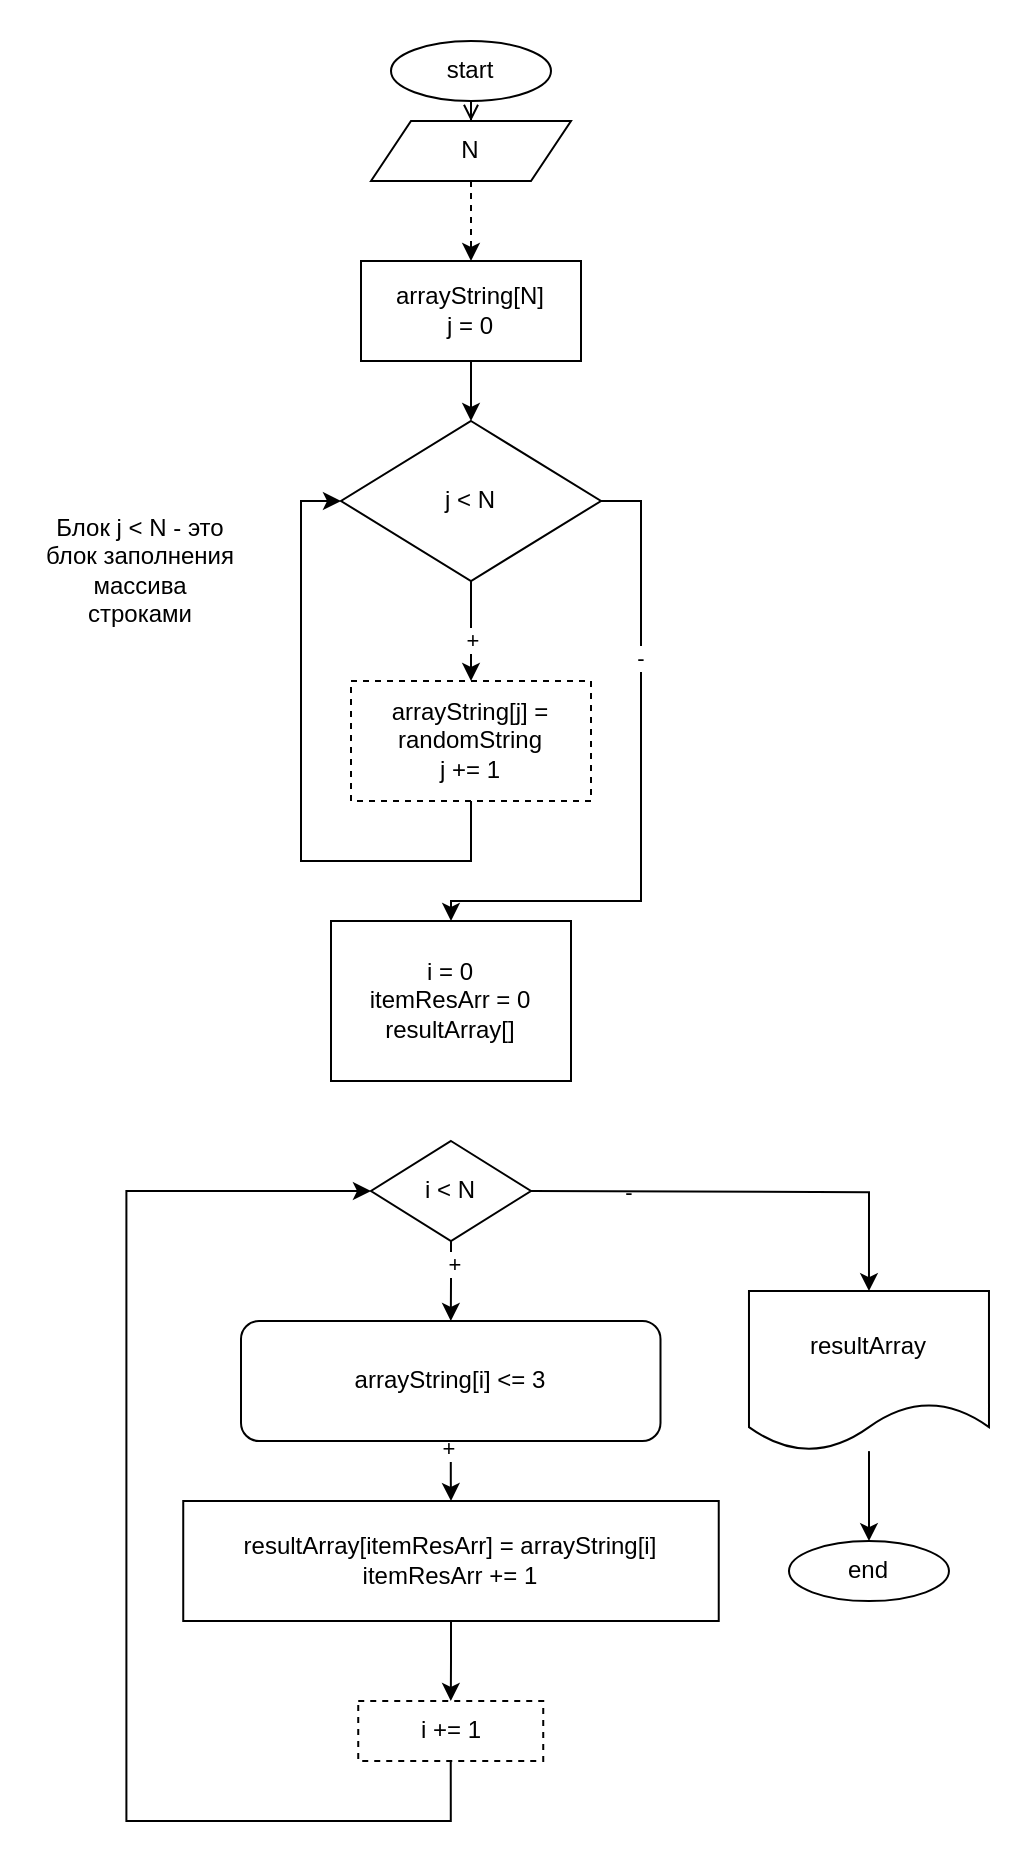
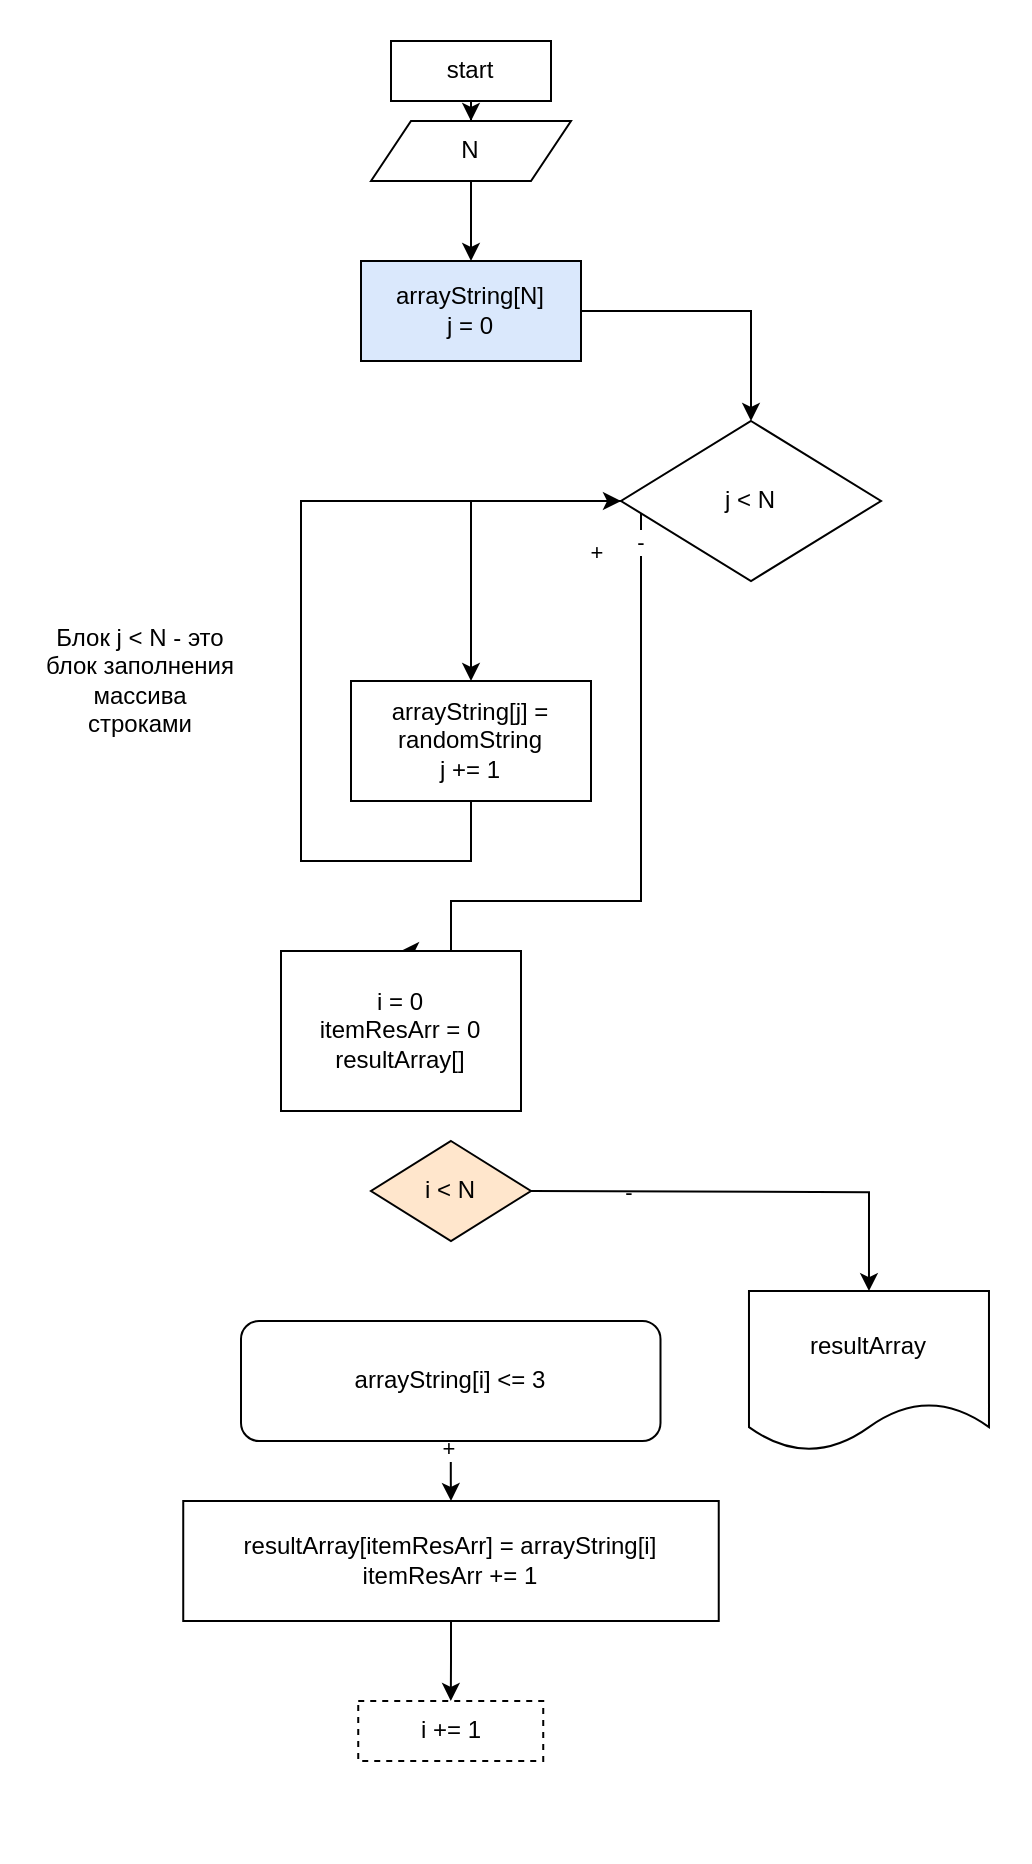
node "start": shape ellipse -> rectangle
edge "start" -> "N": arrowhead open -> classic
edge "N" -> "arrayString[N] j = 0": style dashed -> solid
node "arrayString[N] j = 0": fillcolor #ffffff -> #dae8fc
node "j < N": moved (471, 501) -> (751, 501)
node "Блок j < N - это блок заполнения массива строками": moved (141, 571) -> (141, 681)
node "arrayString[j] = randomString j += 1": style dashed -> solid
node "i = 0 itemResArr = 0 resultArray[]": moved (451, 1001) -> (401, 1031)
node "i < N": fillcolor #ffffff -> #ffe6cc
edge "i < N" -> "arrayString[i] <= 3": removed, label "+"
edge "resultArray" -> "end": removed
node "end": removed
edge "i += 1" -> "i < N": removed
